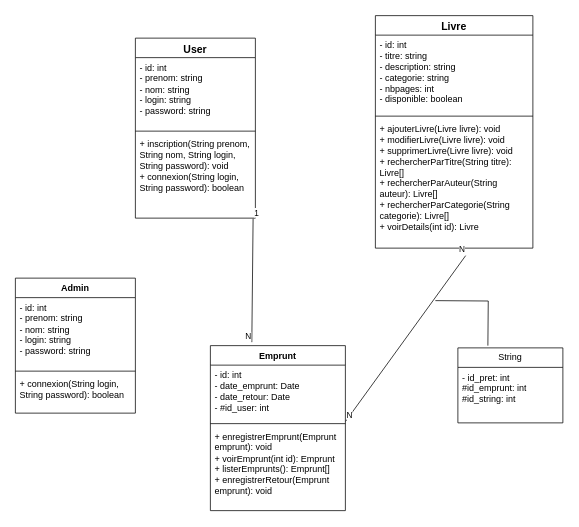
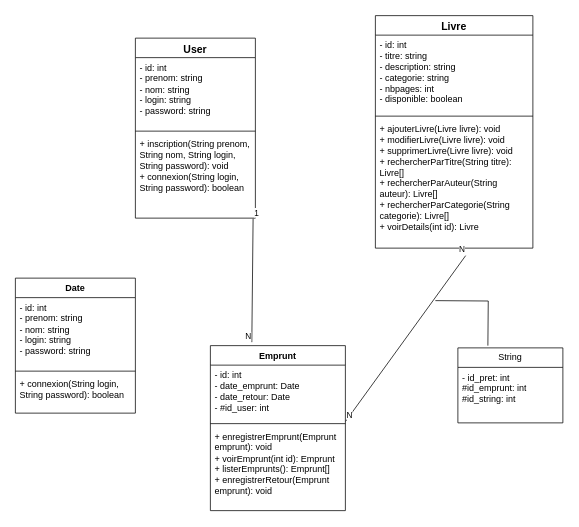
node "Admin": label "Admin" -> "Date"
